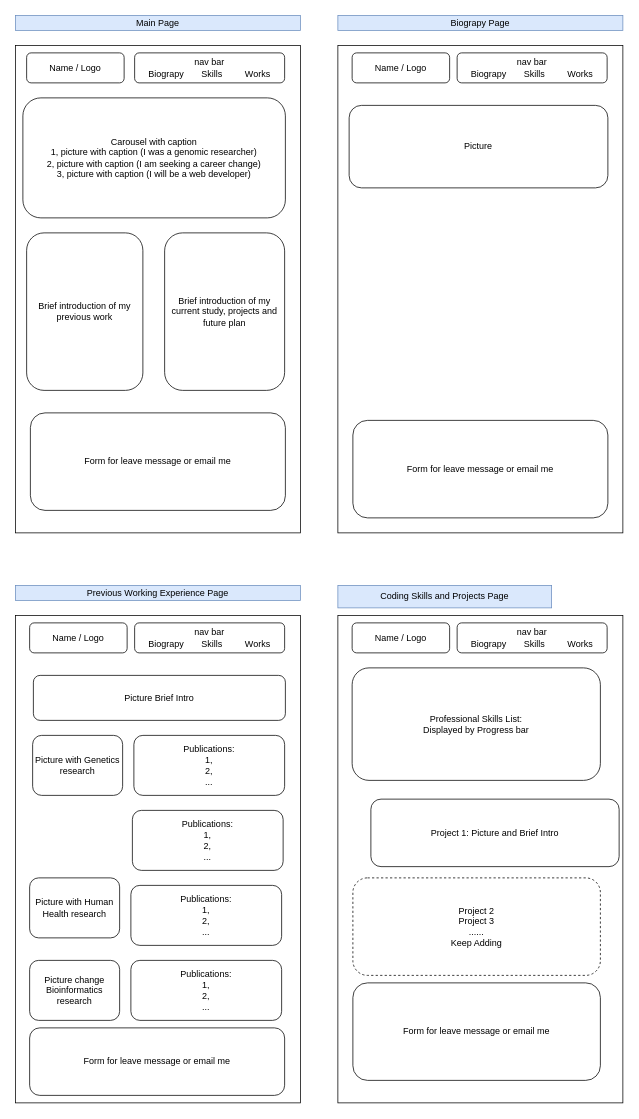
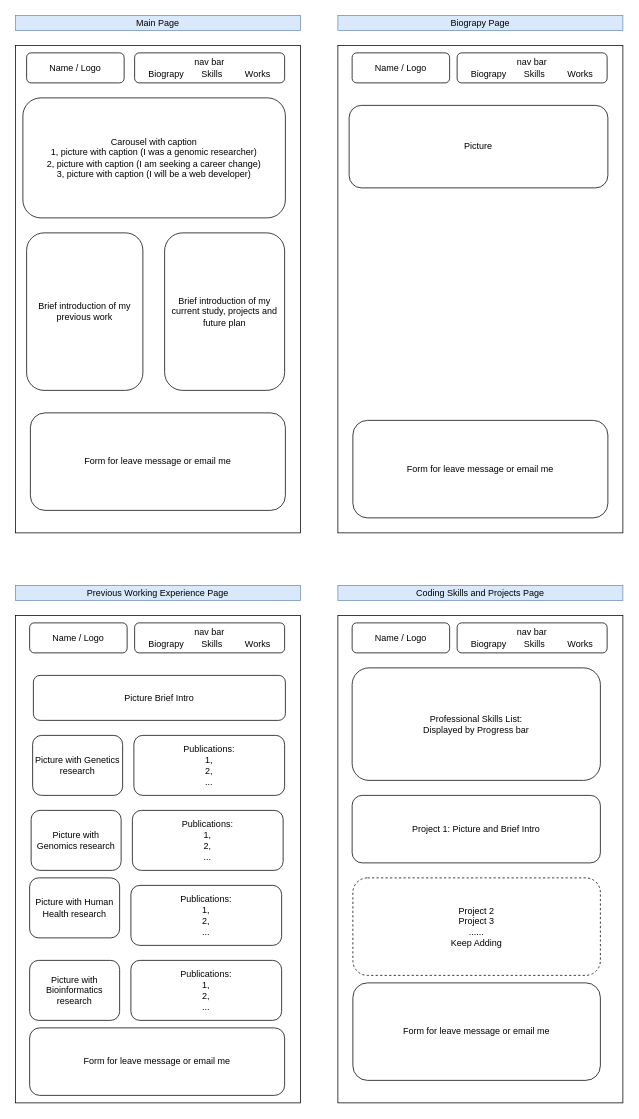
node "Coding Skills and Projects Page": size 214x23 -> 285x15
node "Project 1: Picture and Brief Intro": moved (495, 833) -> (476, 829)
node "Picture with Genomics research": added
node "Picture change Bioinformatics research": label "Picture change Bioinformatics research" -> "Picture with Bioinformatics research"
